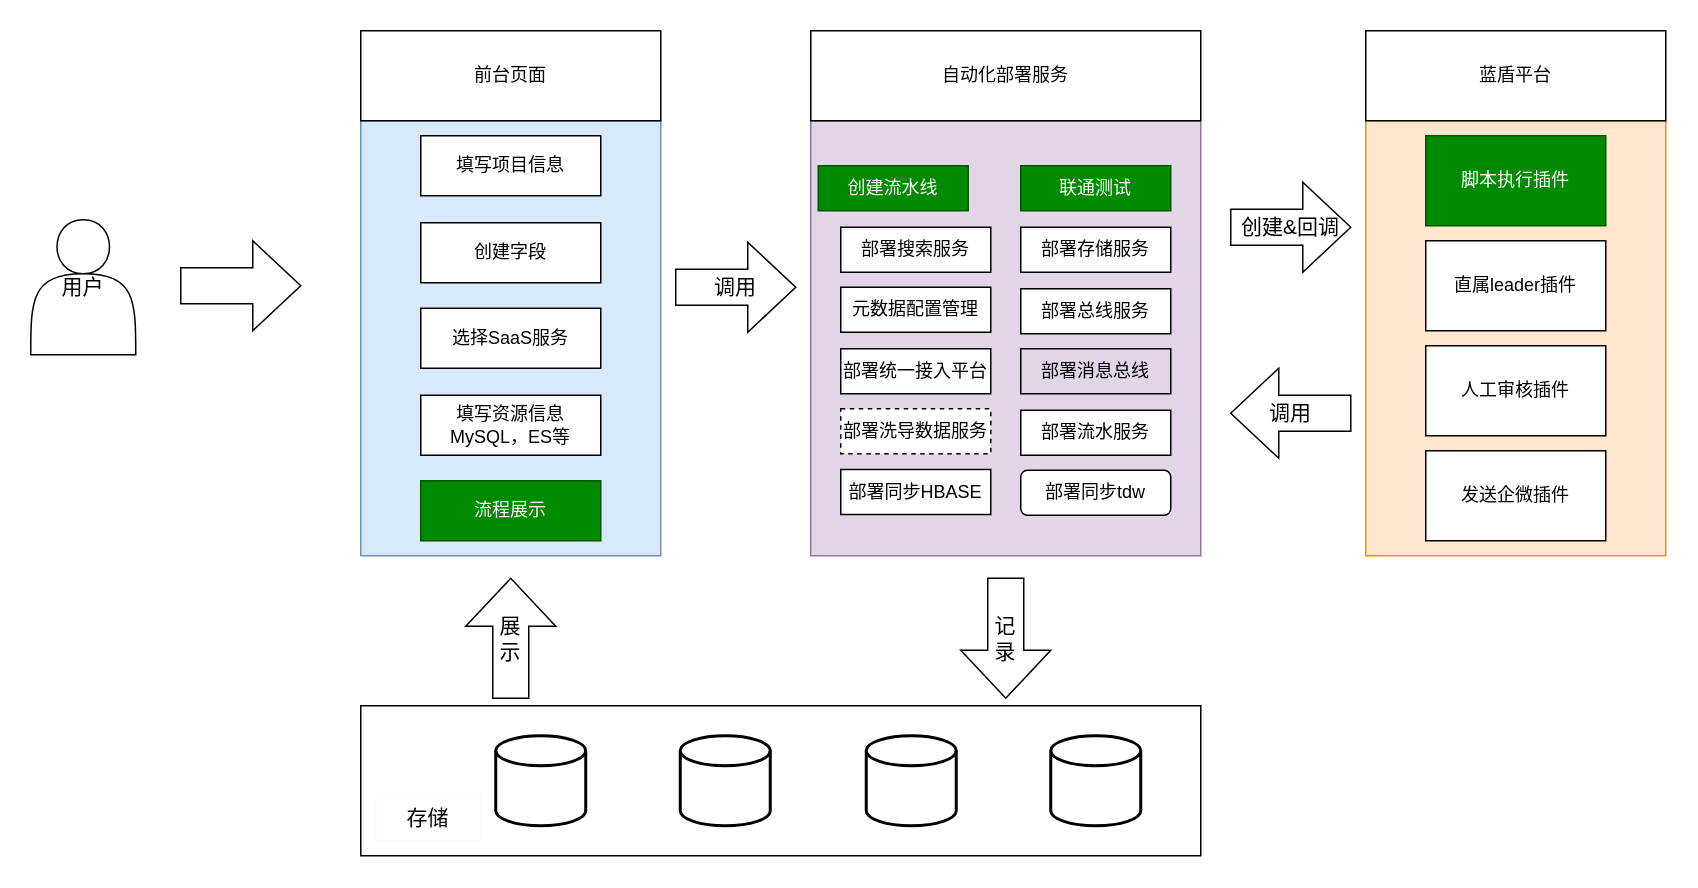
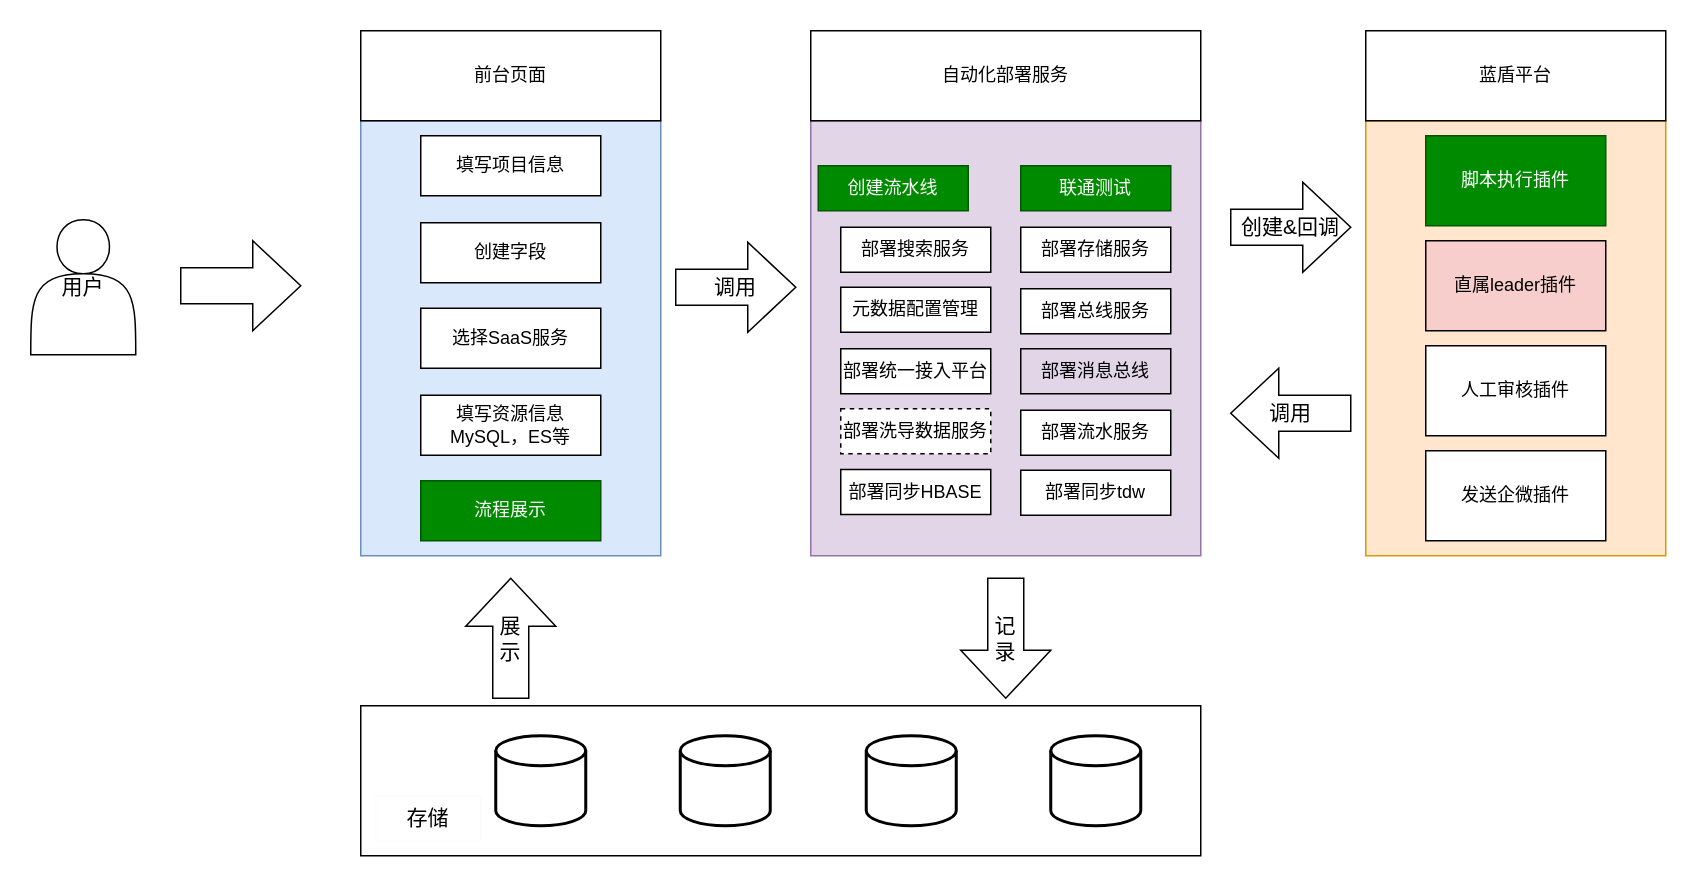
node "直属leader插件": fillcolor #ffffff -> #f8cecc
node "部署同步tdw": shape rounded rectangle -> rectangle
